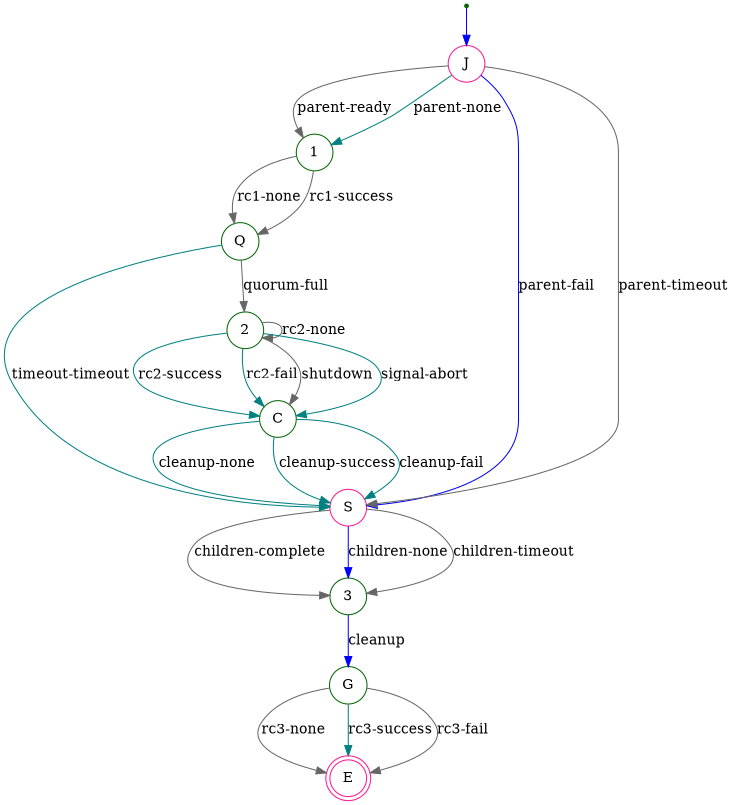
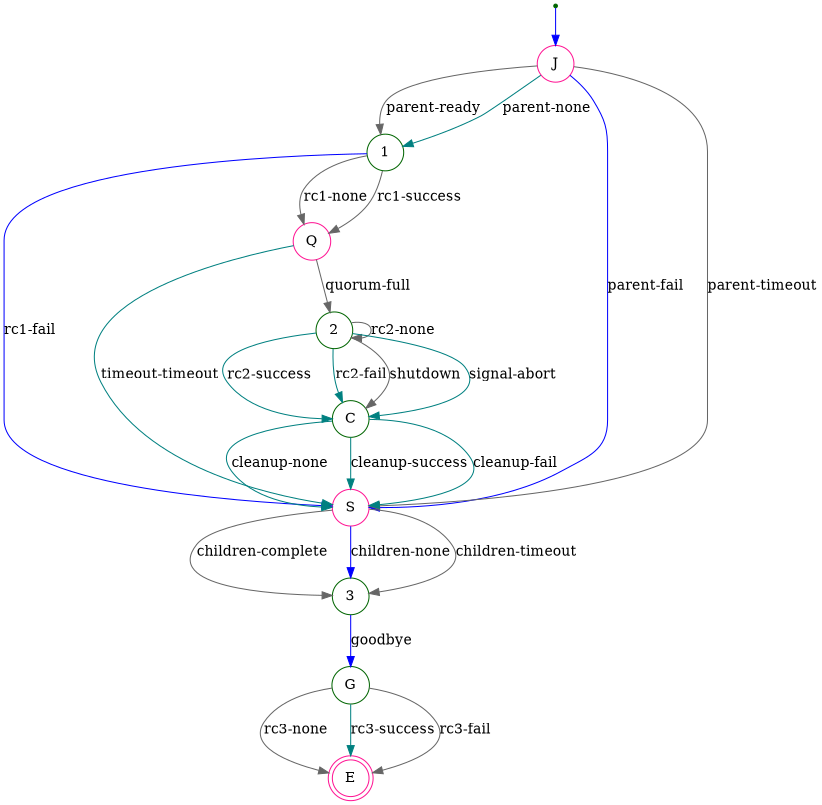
node "Q": color darkgreen -> deeppink
edge "1" -> "S": added, label "rc1-fail"
edge "3" -> "G": label "cleanup" -> "goodbye"
